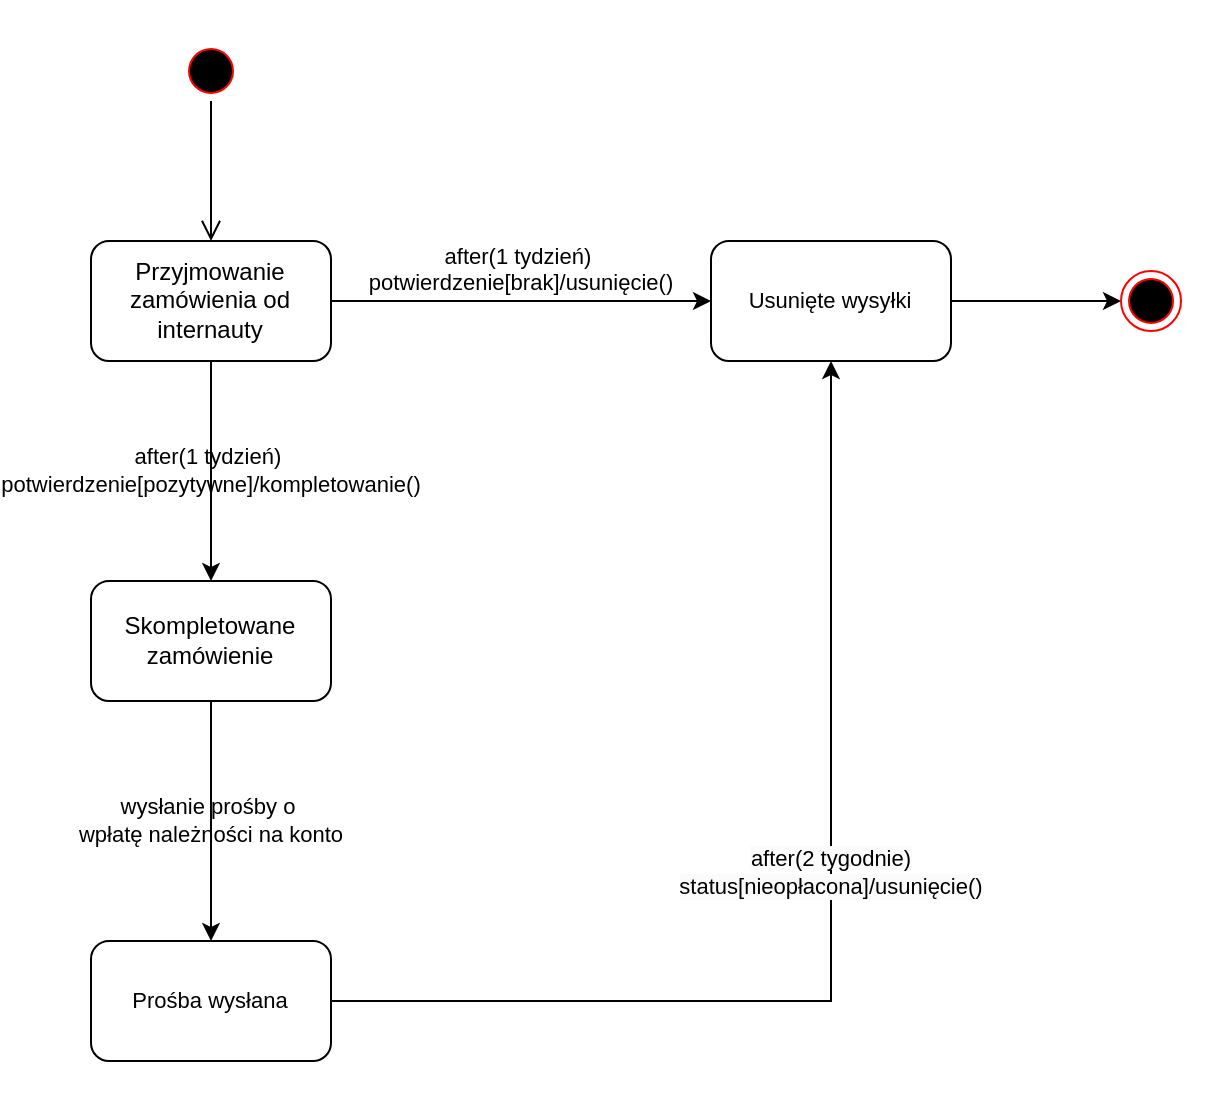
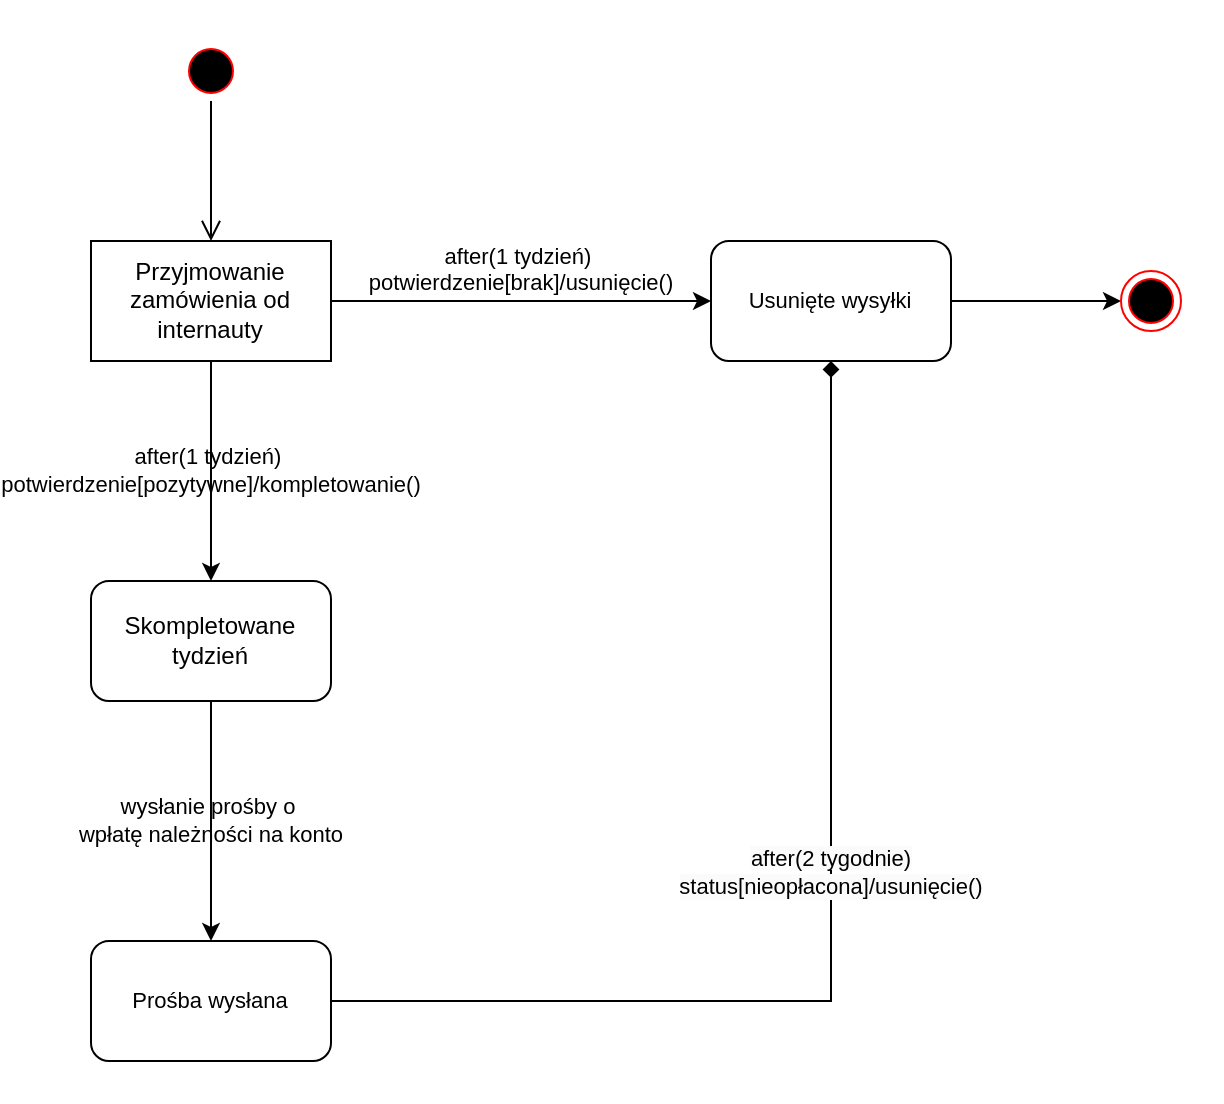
node "Przyjmowanie zamówienia od internauty": shape rounded rectangle -> rectangle
edge "Prośba wysłana" -> "Usunięte wysyłki": arrowhead classic -> diamond
node "Skompletowane zamówienie": label "Skompletowane zamówienie" -> "Skompletowane tydzień"
